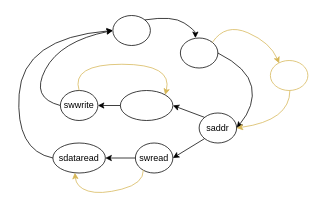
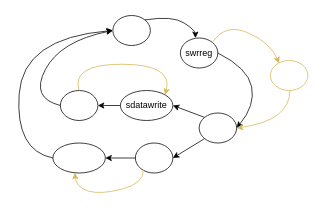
node "swrreg": added
node "swwrite": removed
node "sdatawrite": added
node "saddr": removed
node "sdataread": removed
node "swread": removed
